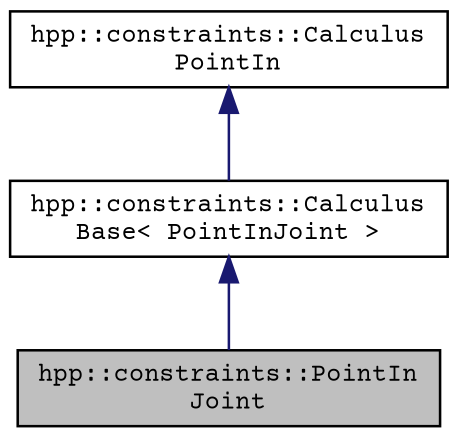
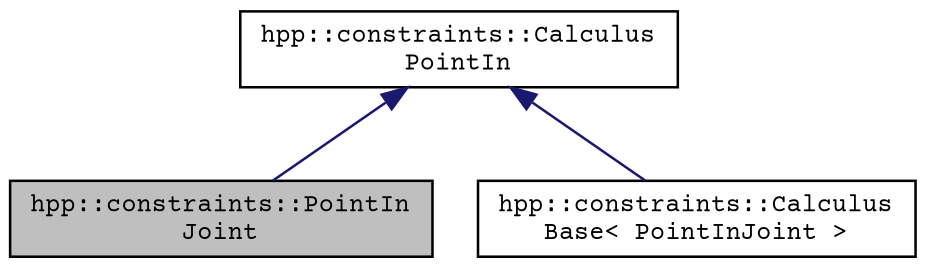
edge "hpp::constraints::PointIn Joint" -> "hpp::constraints::Calculus Base< PointInJoint >": now "hpp::constraints::PointIn Joint" -> "hpp::constraints::Calculus PointIn"
